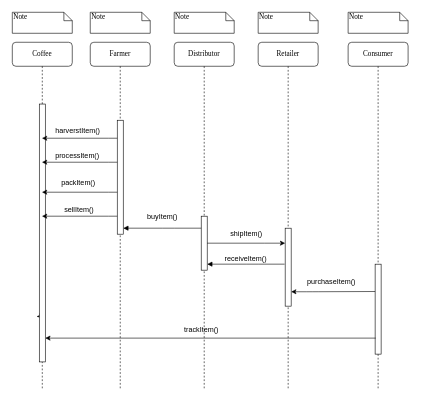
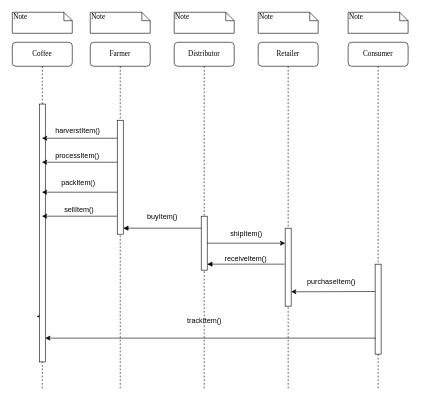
node "trackItem()": moved (204, 330) -> (207, 321)
